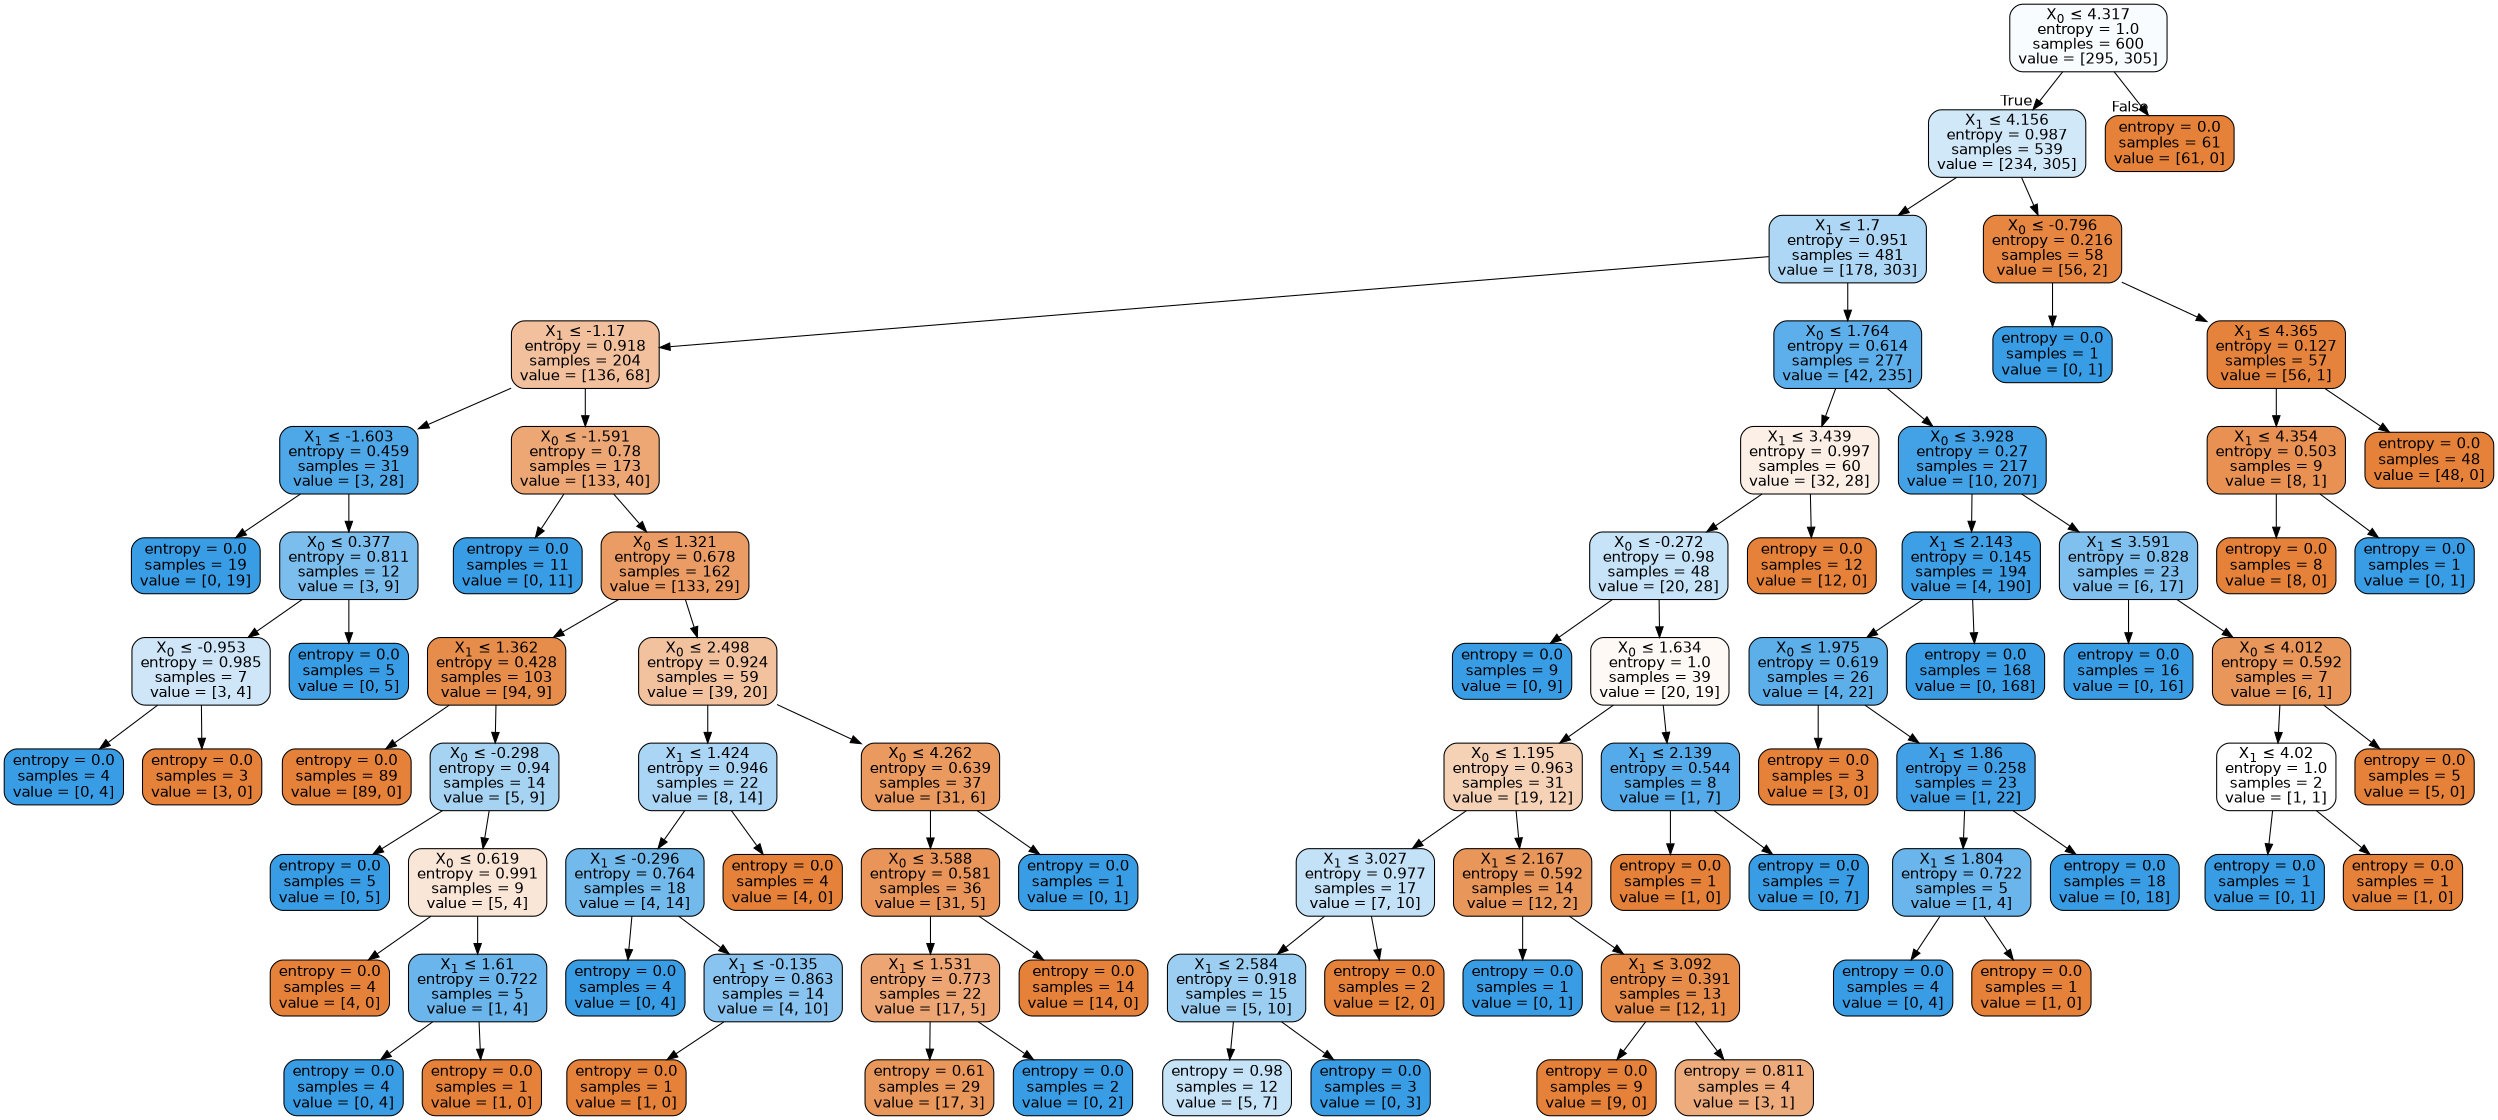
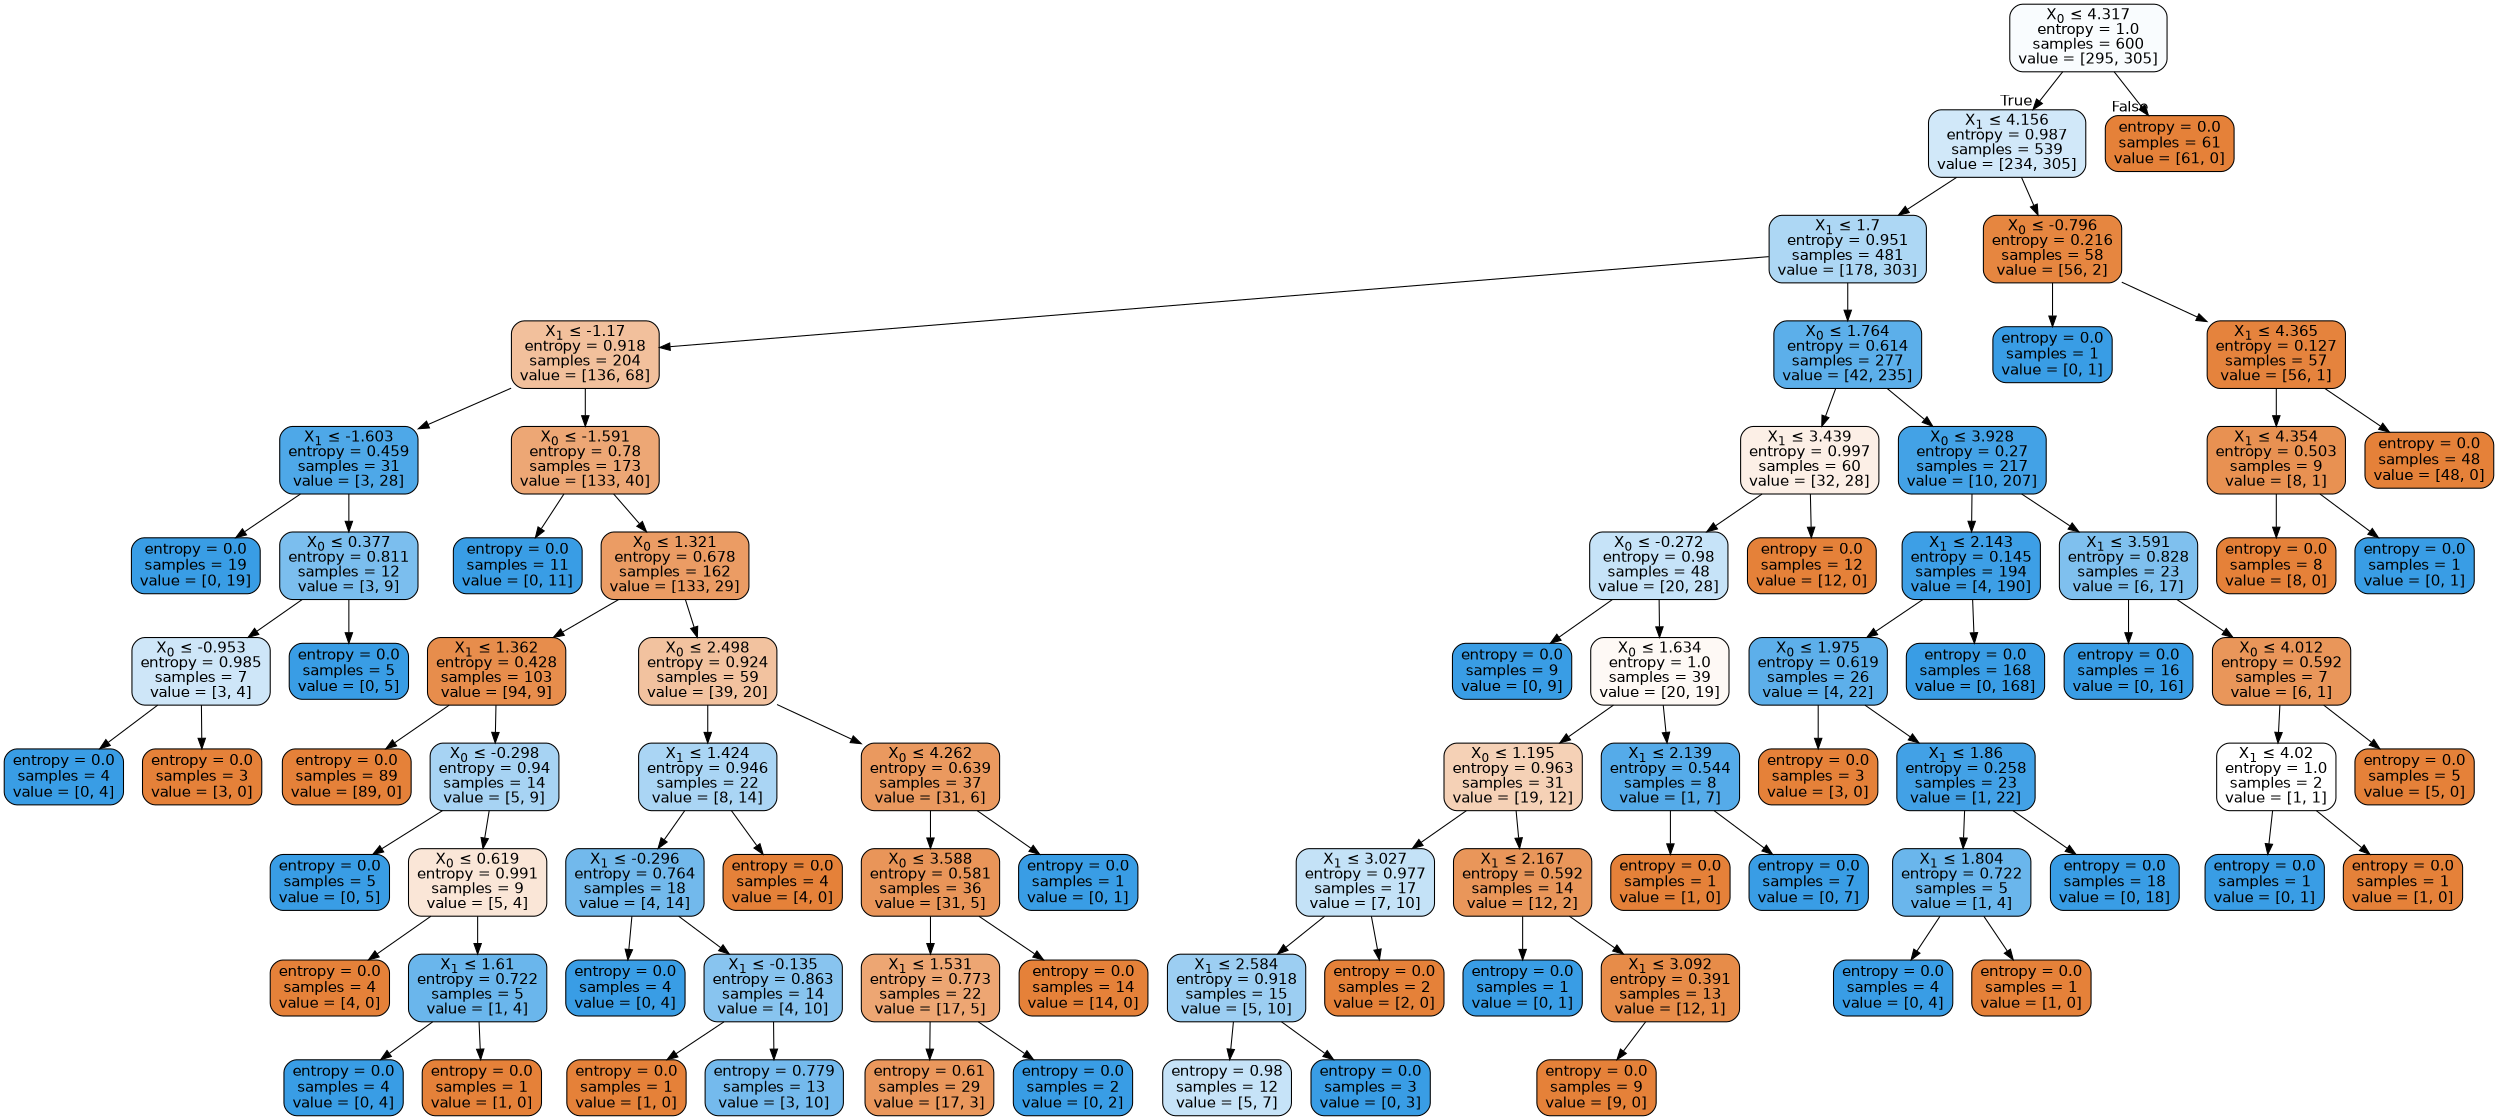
node "entropy = 0.779": added
node "entropy = 0.811": removed
